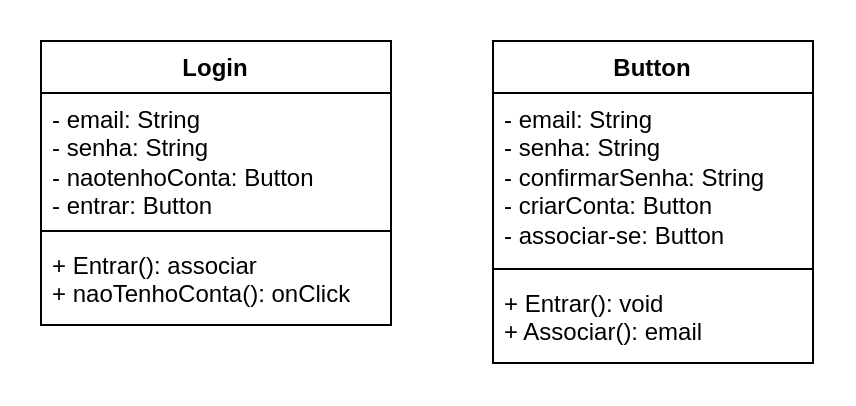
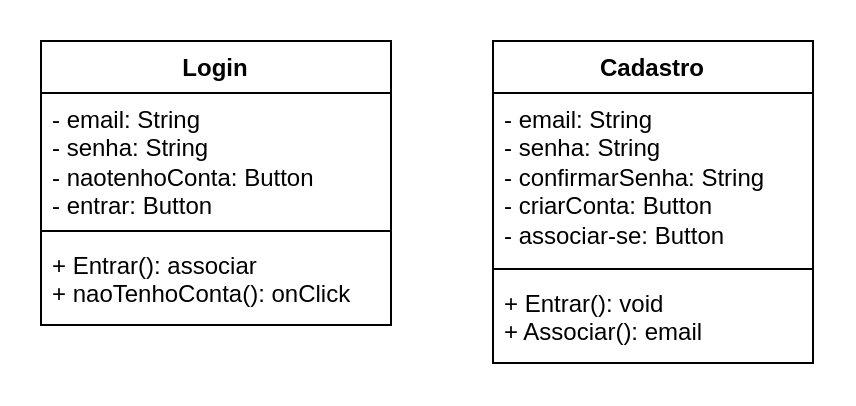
node "Button": label "Button" -> "Cadastro"
